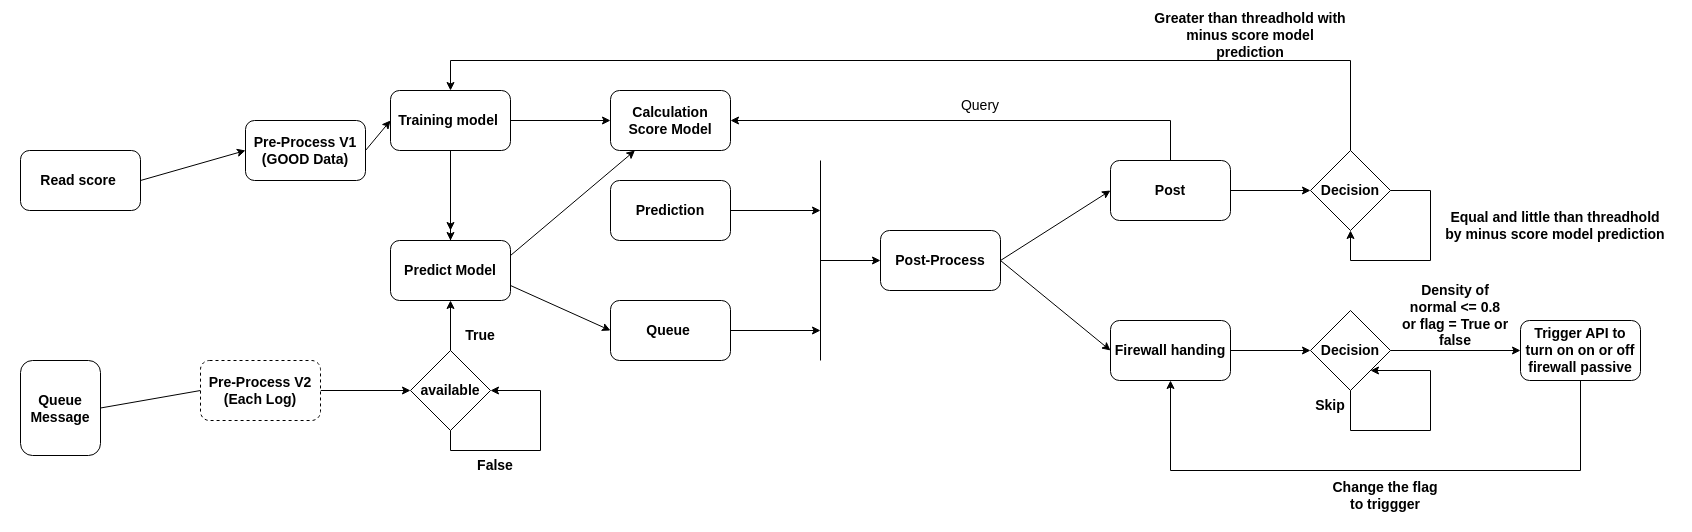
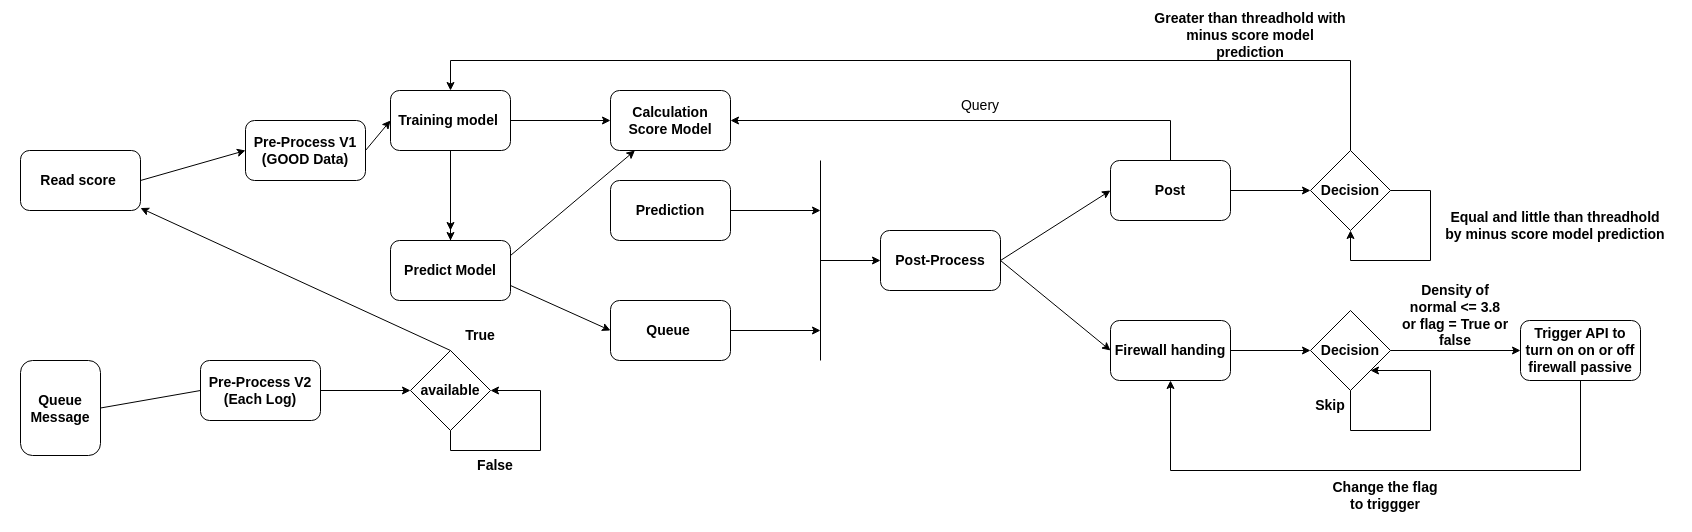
node "Density of normal <= 0.8 or flag = True or false": label "Density of normal <= 0.8 or flag = True or false" -> "Density of normal <= 3.8 or flag = True or false"
edge "available" -> "Predict Model": now "available" -> "Read score"
node "Pre-Process V2(Each Log)": style dashed -> solid
